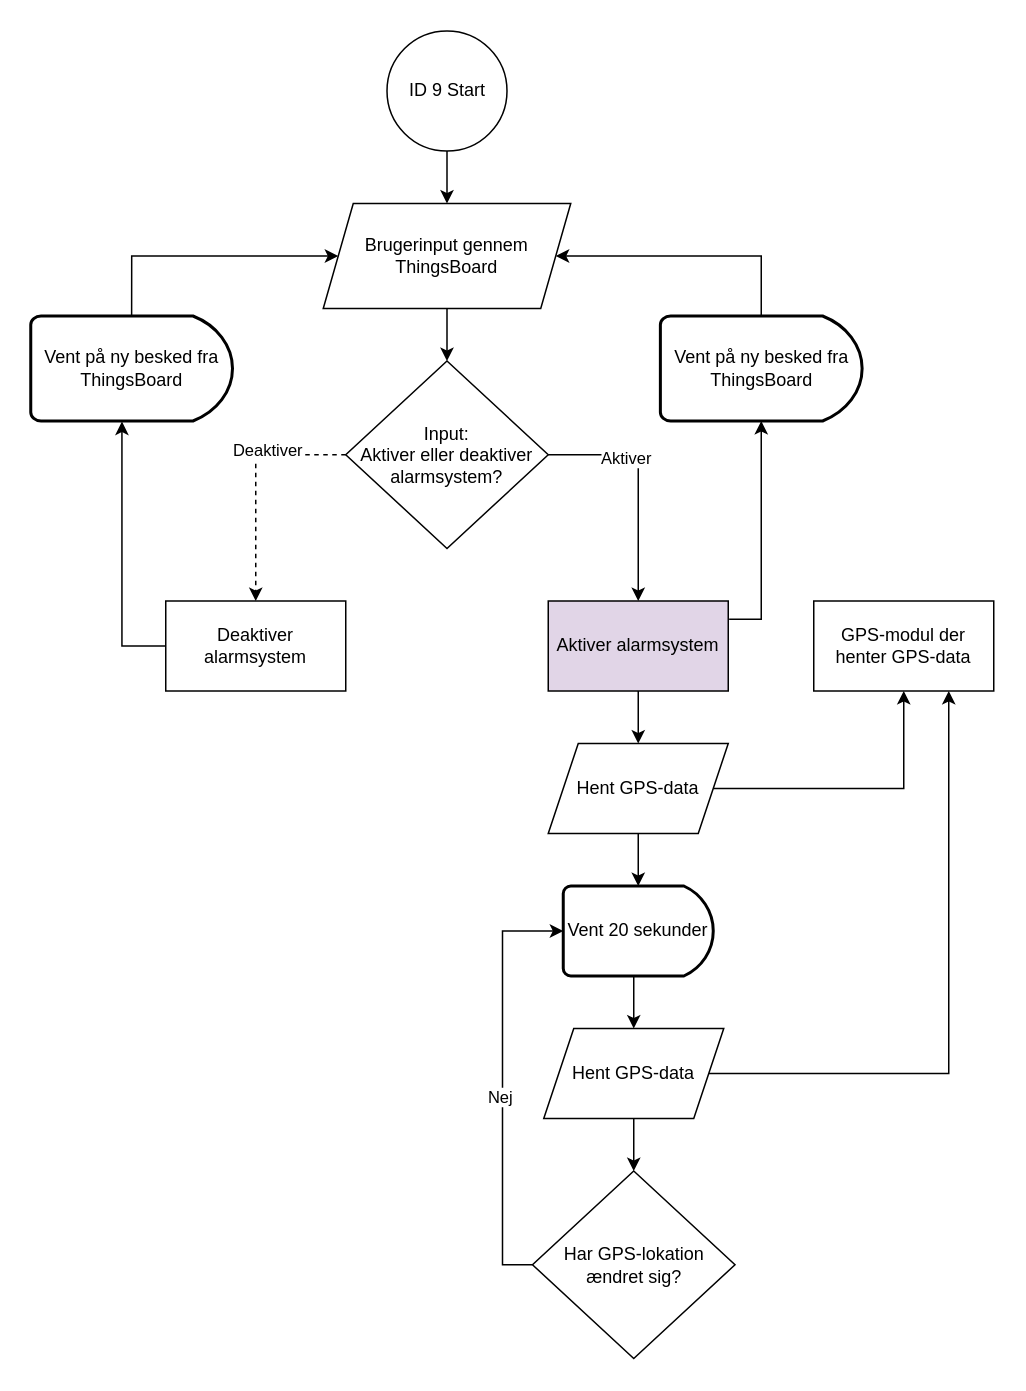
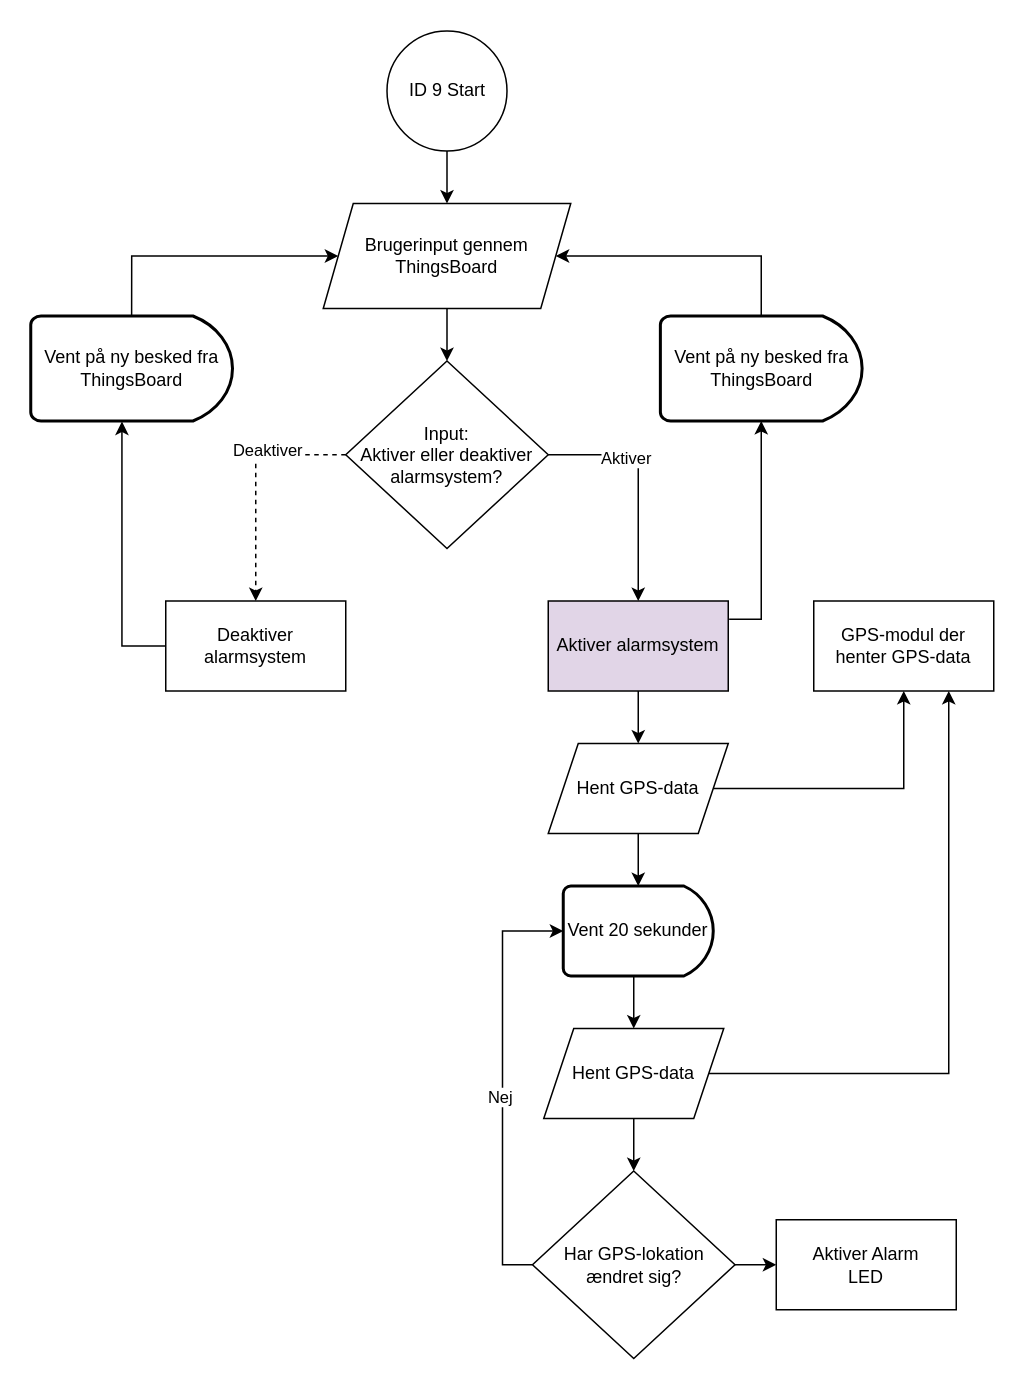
edge "Har GPS-lokation ændret sig?" -> "Aktiver Alarm LED": added
node "Aktiver Alarm LED": added
